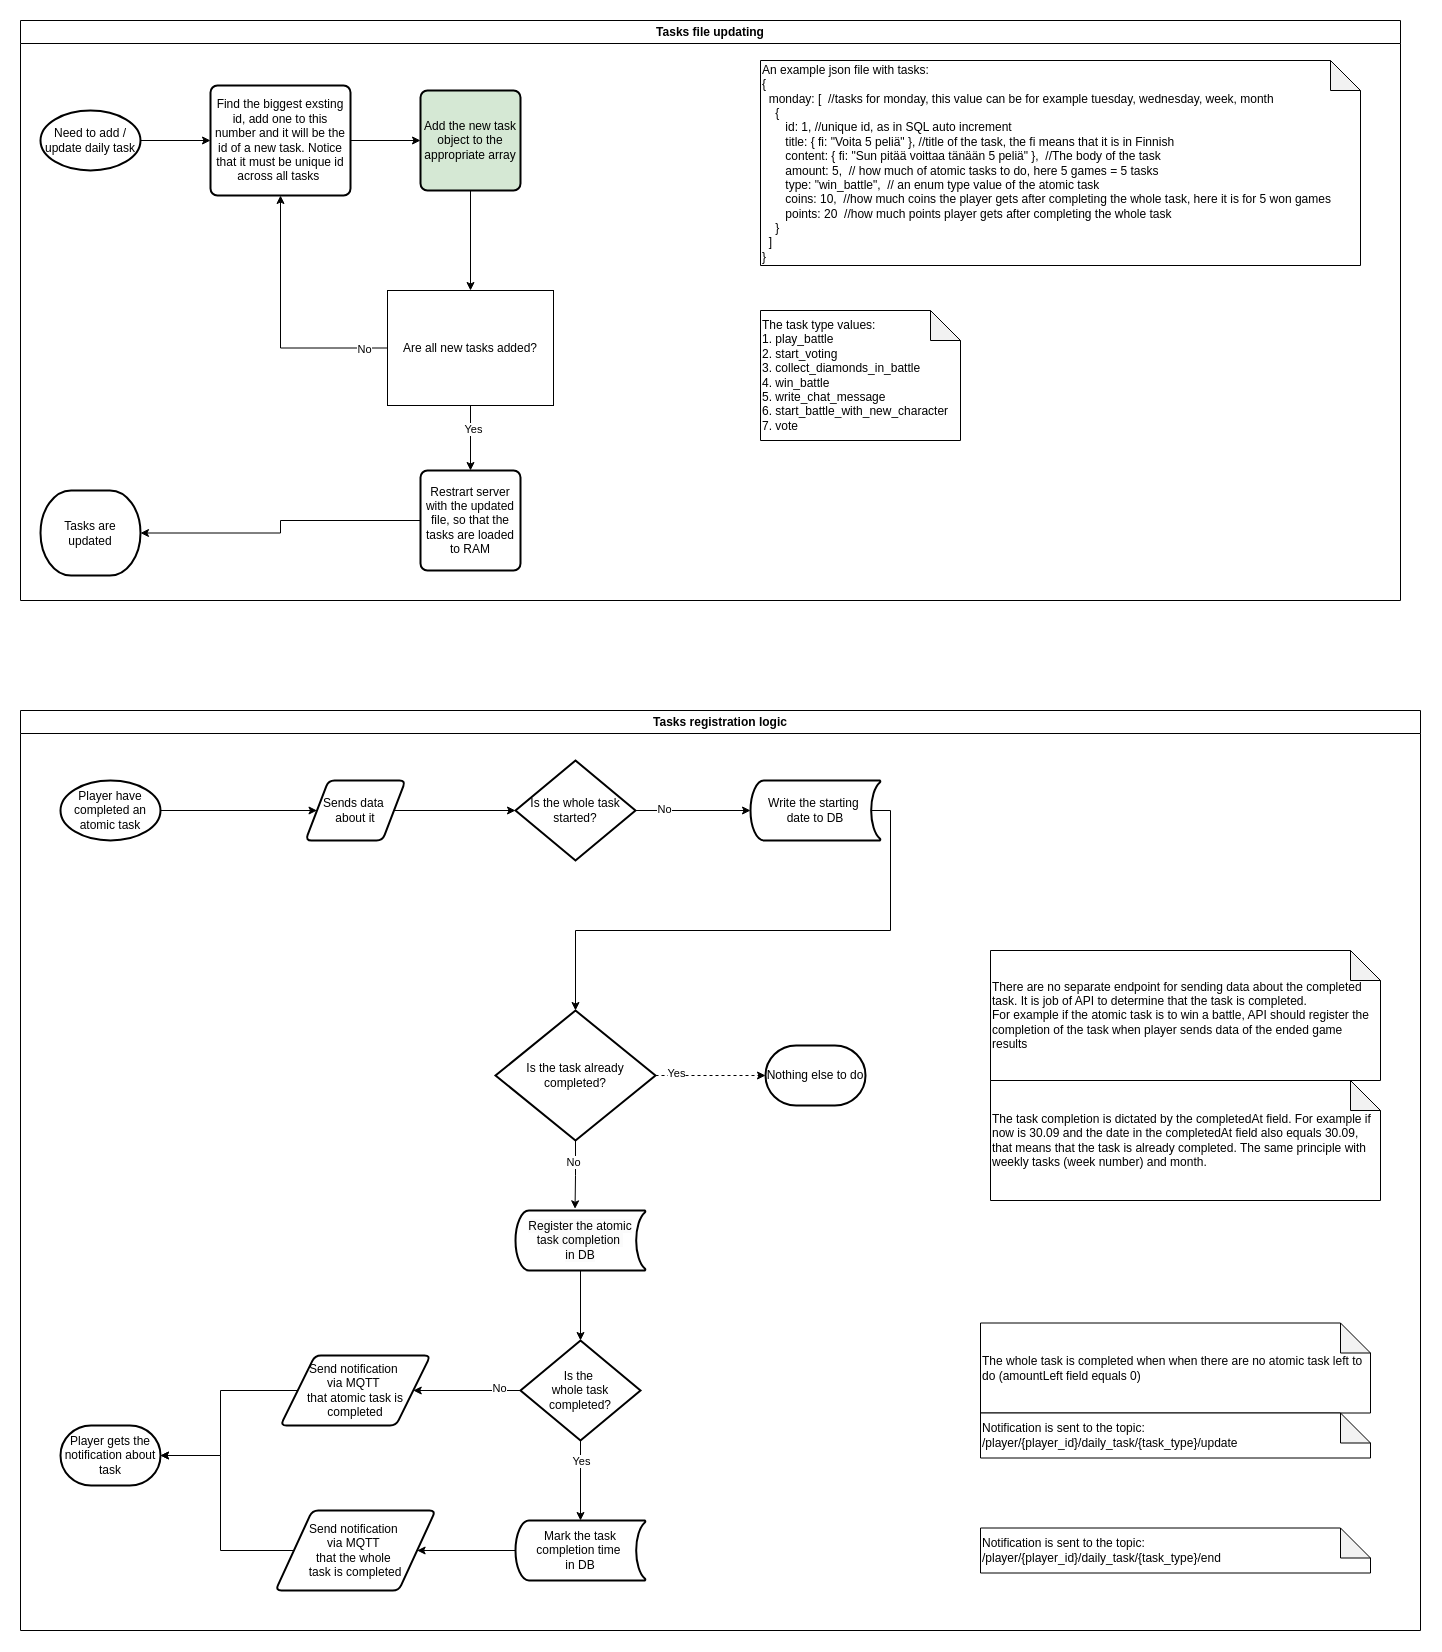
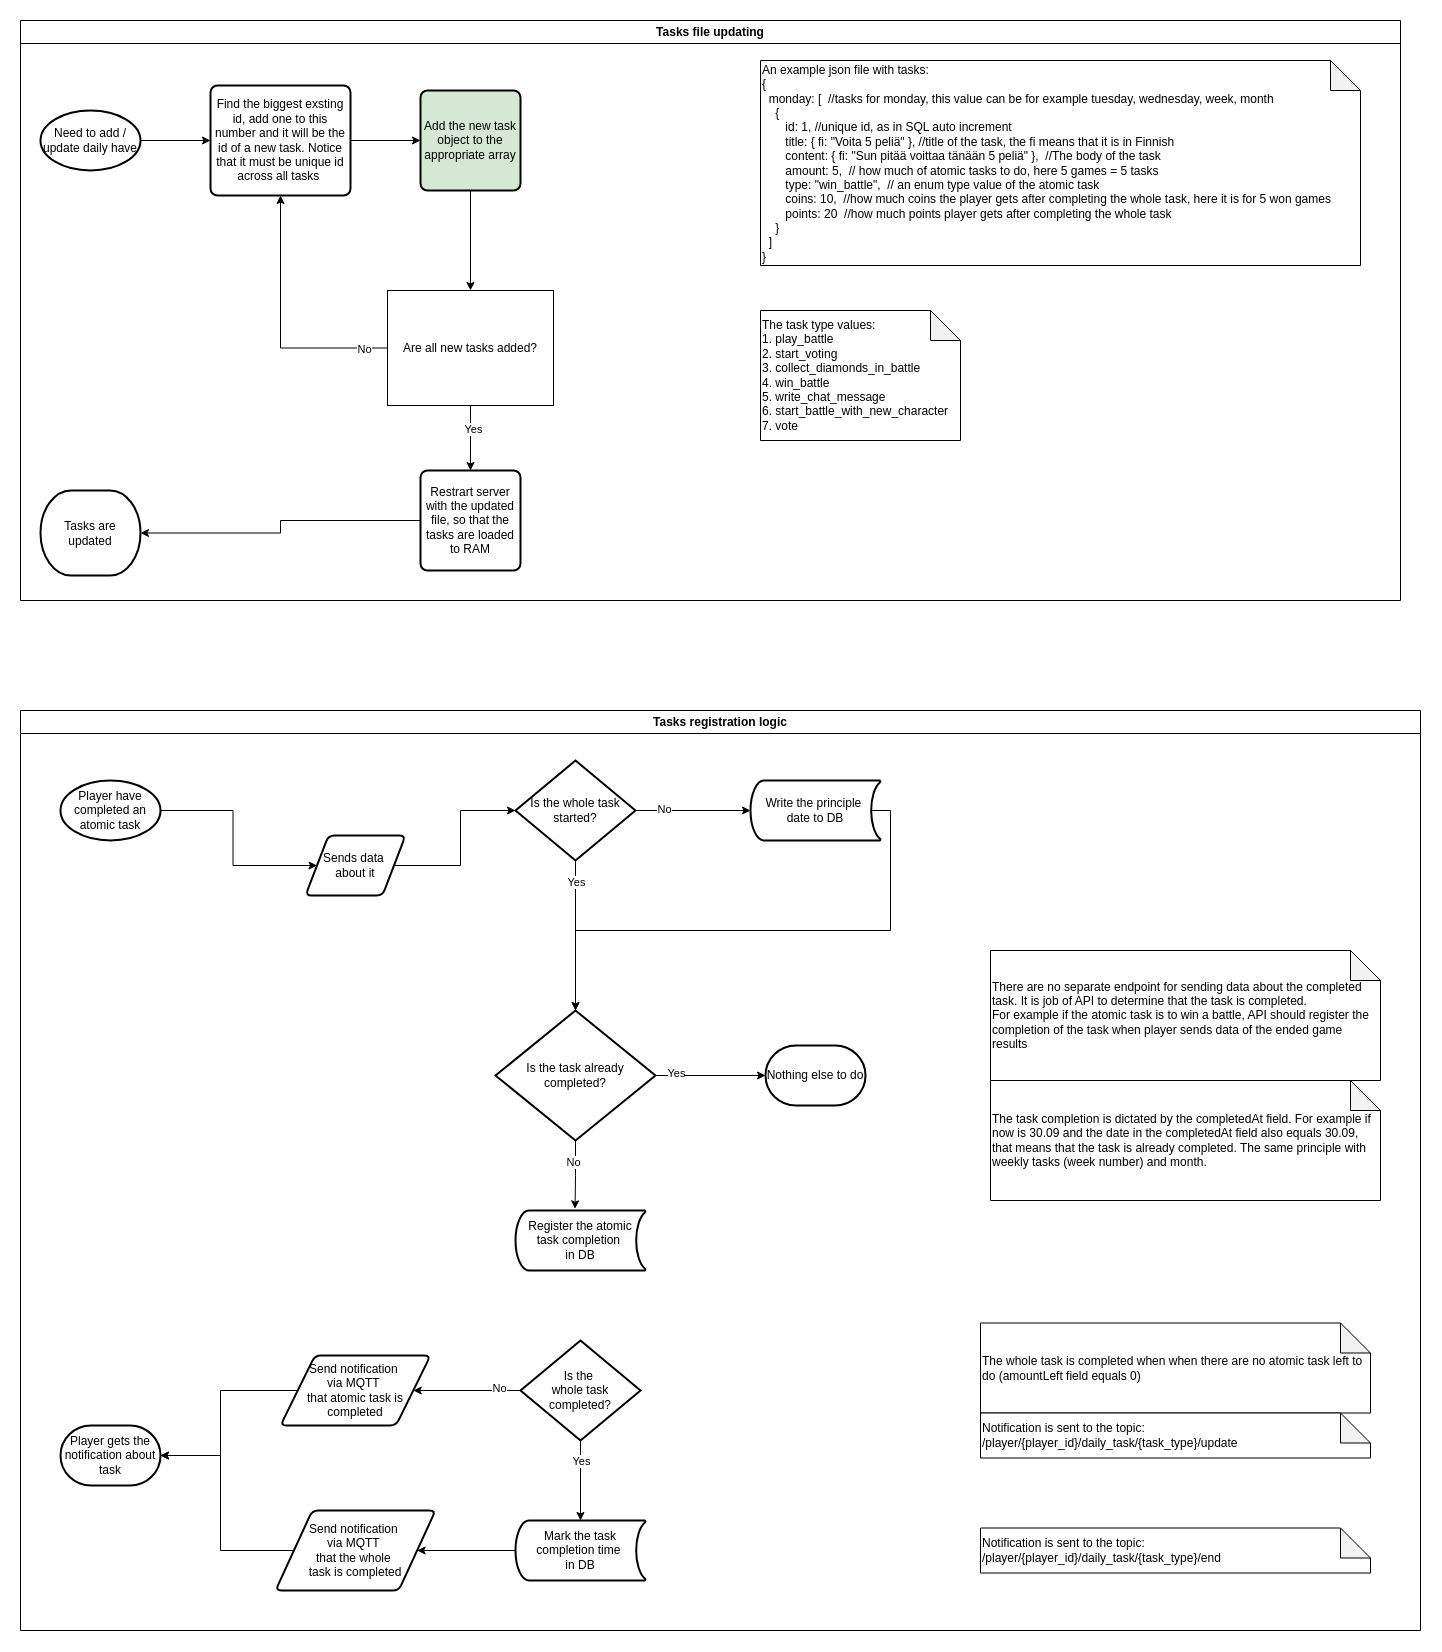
node "Need to add / update daily task": label "Need to add / update daily task" -> "Need to add / update daily have"
node "Sends data about it": moved (356, 811) -> (356, 866)
node "Write the starting date to DB": label "Write the starting date to DB" -> "Write the principle date to DB"
edge "Is the whole task started?" -> "Is the task already completed?": added, label "Yes"
edge "Is the task already completed?" -> "Nothing else to do": style dashed -> solid
edge "Register the atomic task completion in DB" -> "Is the whole task completed?": removed
